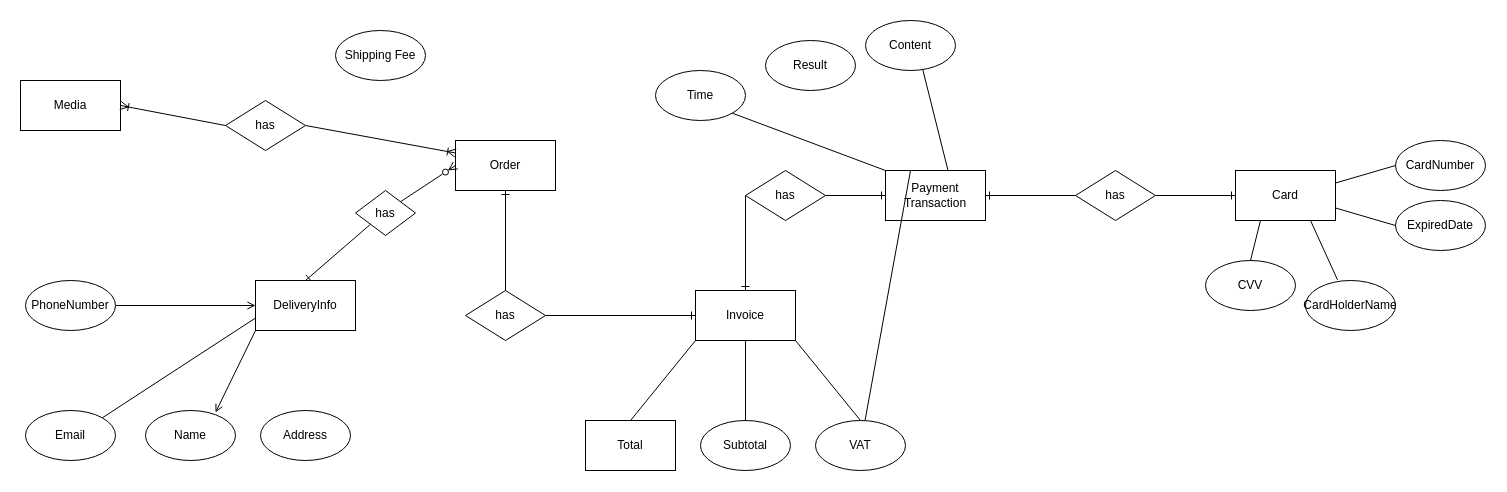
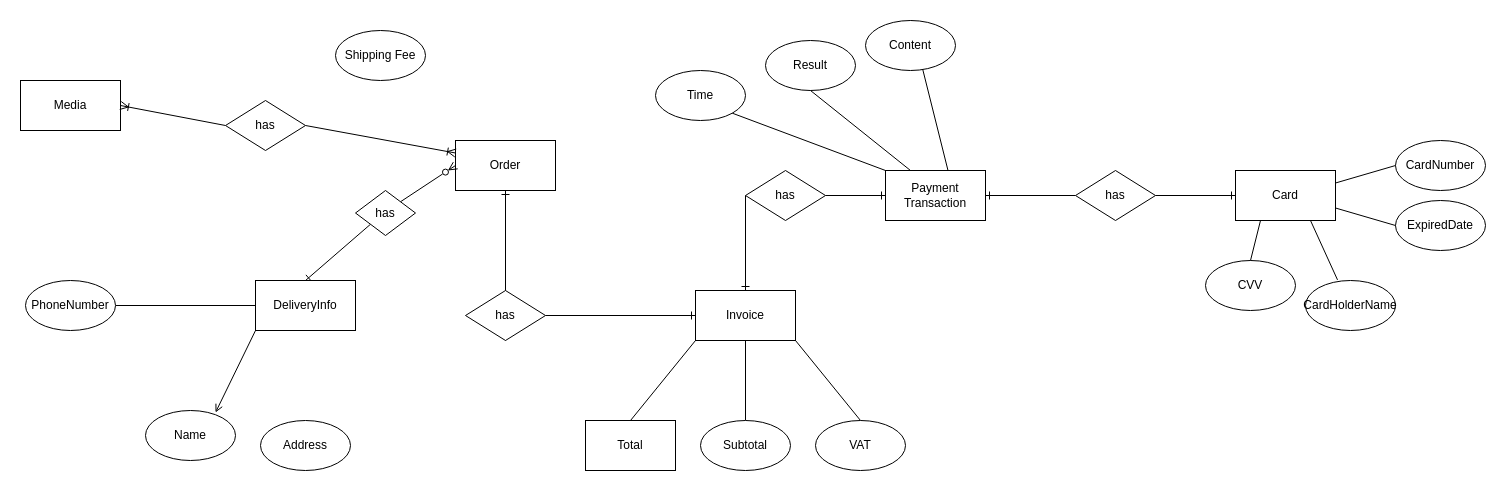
edge "Payment Transaction" -- "VAT": now "Payment Transaction" -- "Result"
edge "PhoneNumber" -> "DeliveryInfo": arrowhead open -> none
edge "DeliveryInfo" -- "Email": removed
node "Email": removed
node "Address": moved (306, 436) -> (306, 446)
